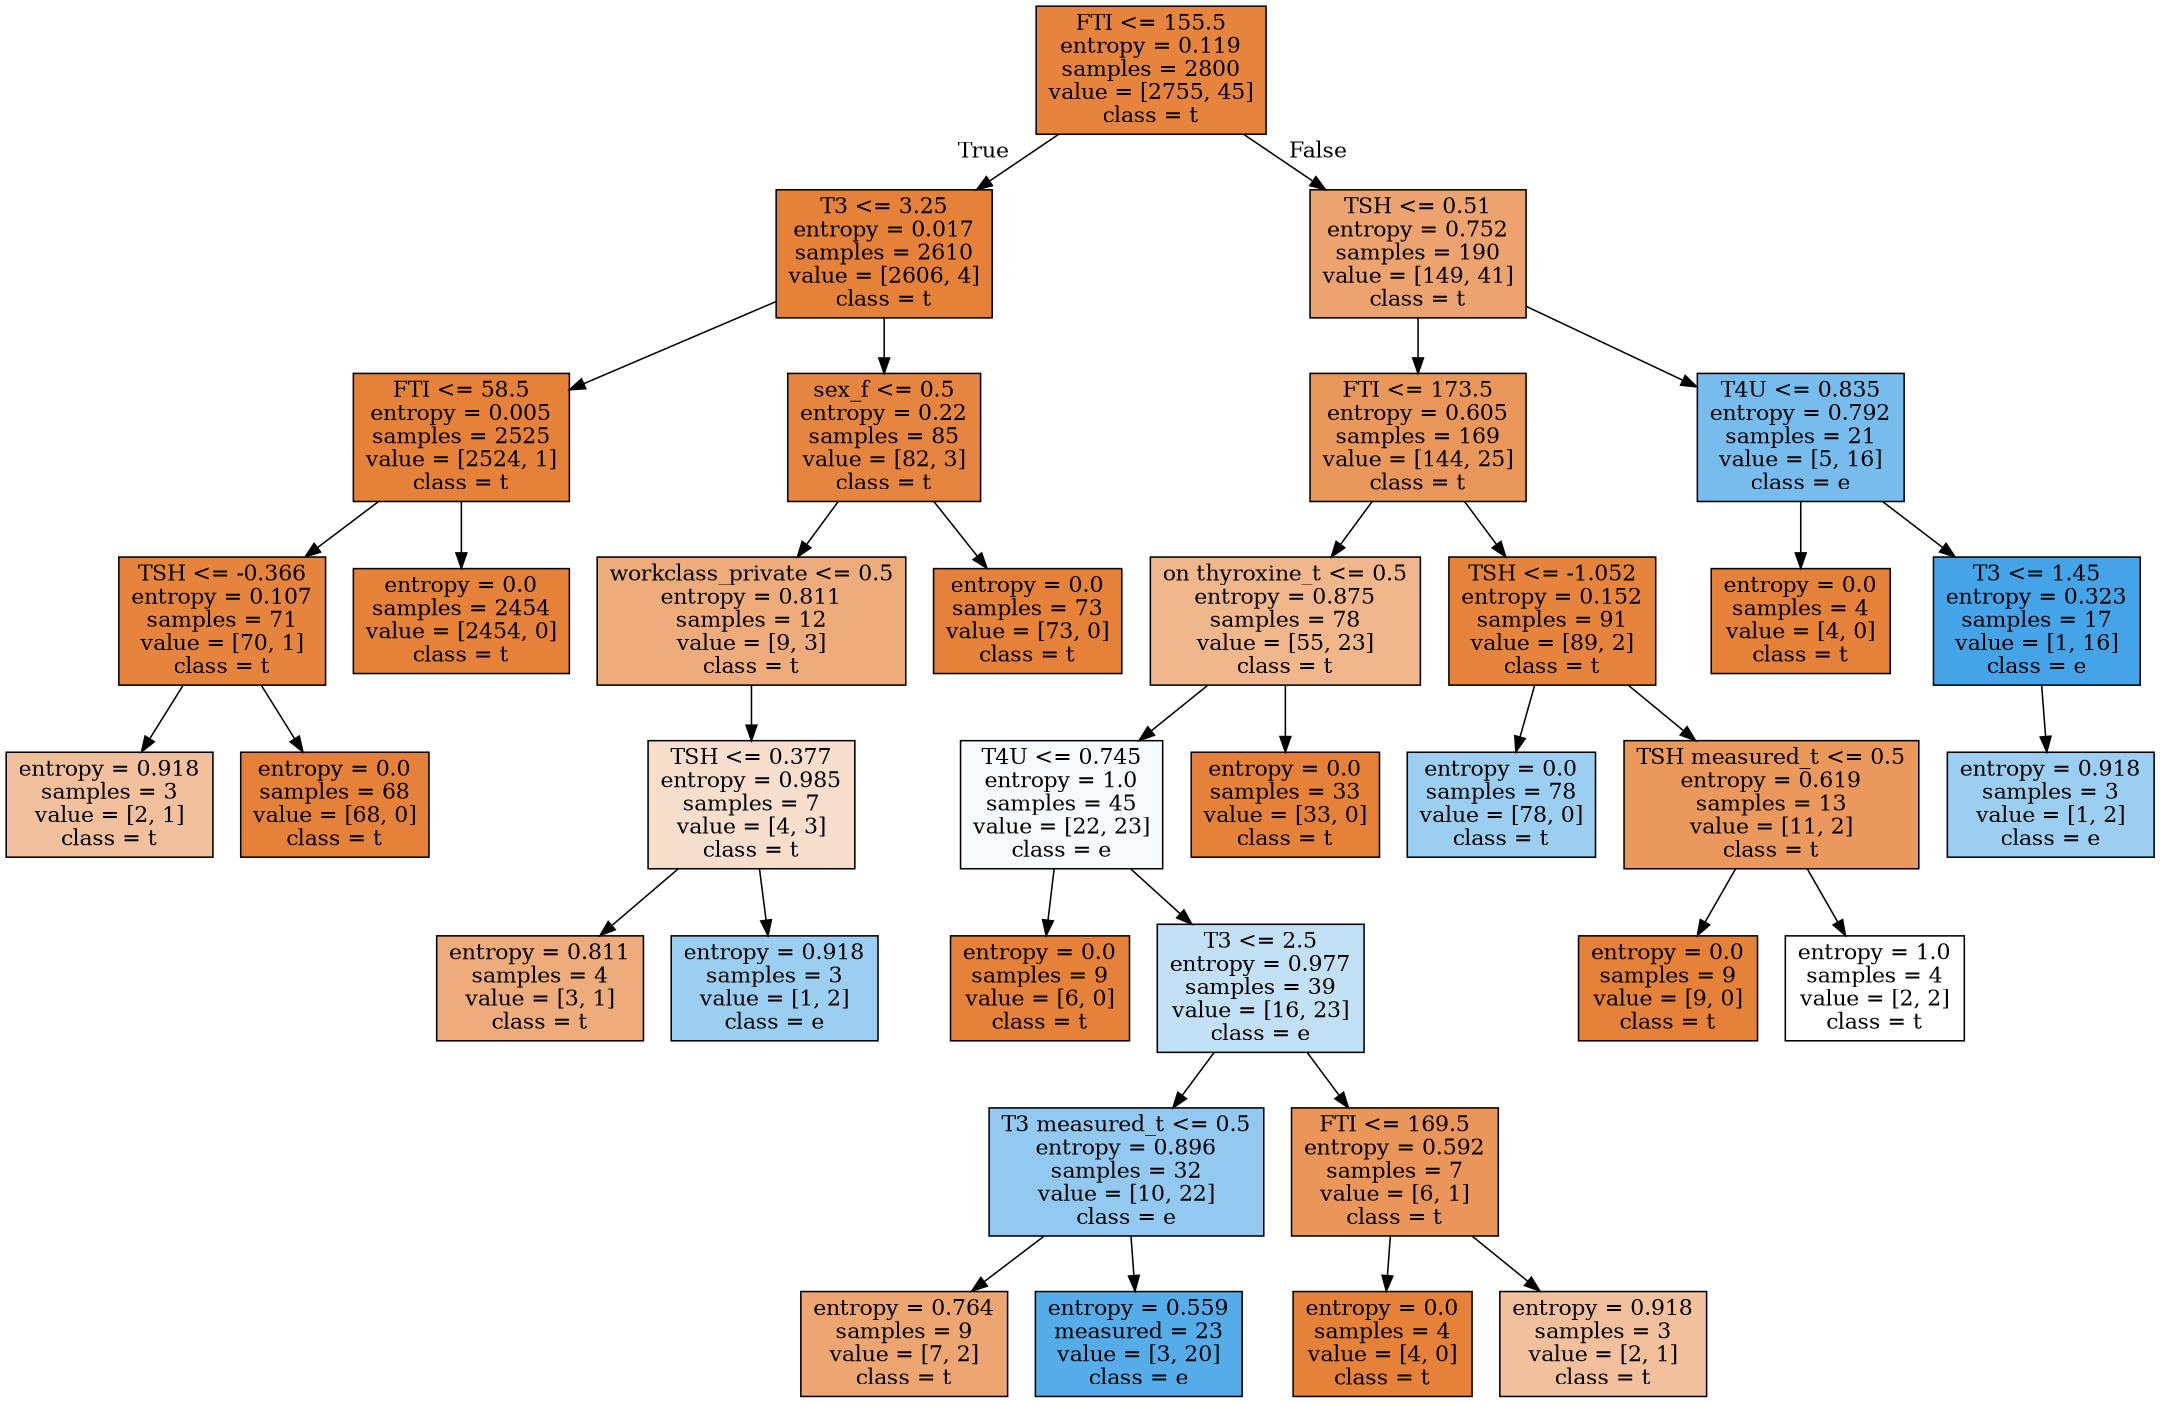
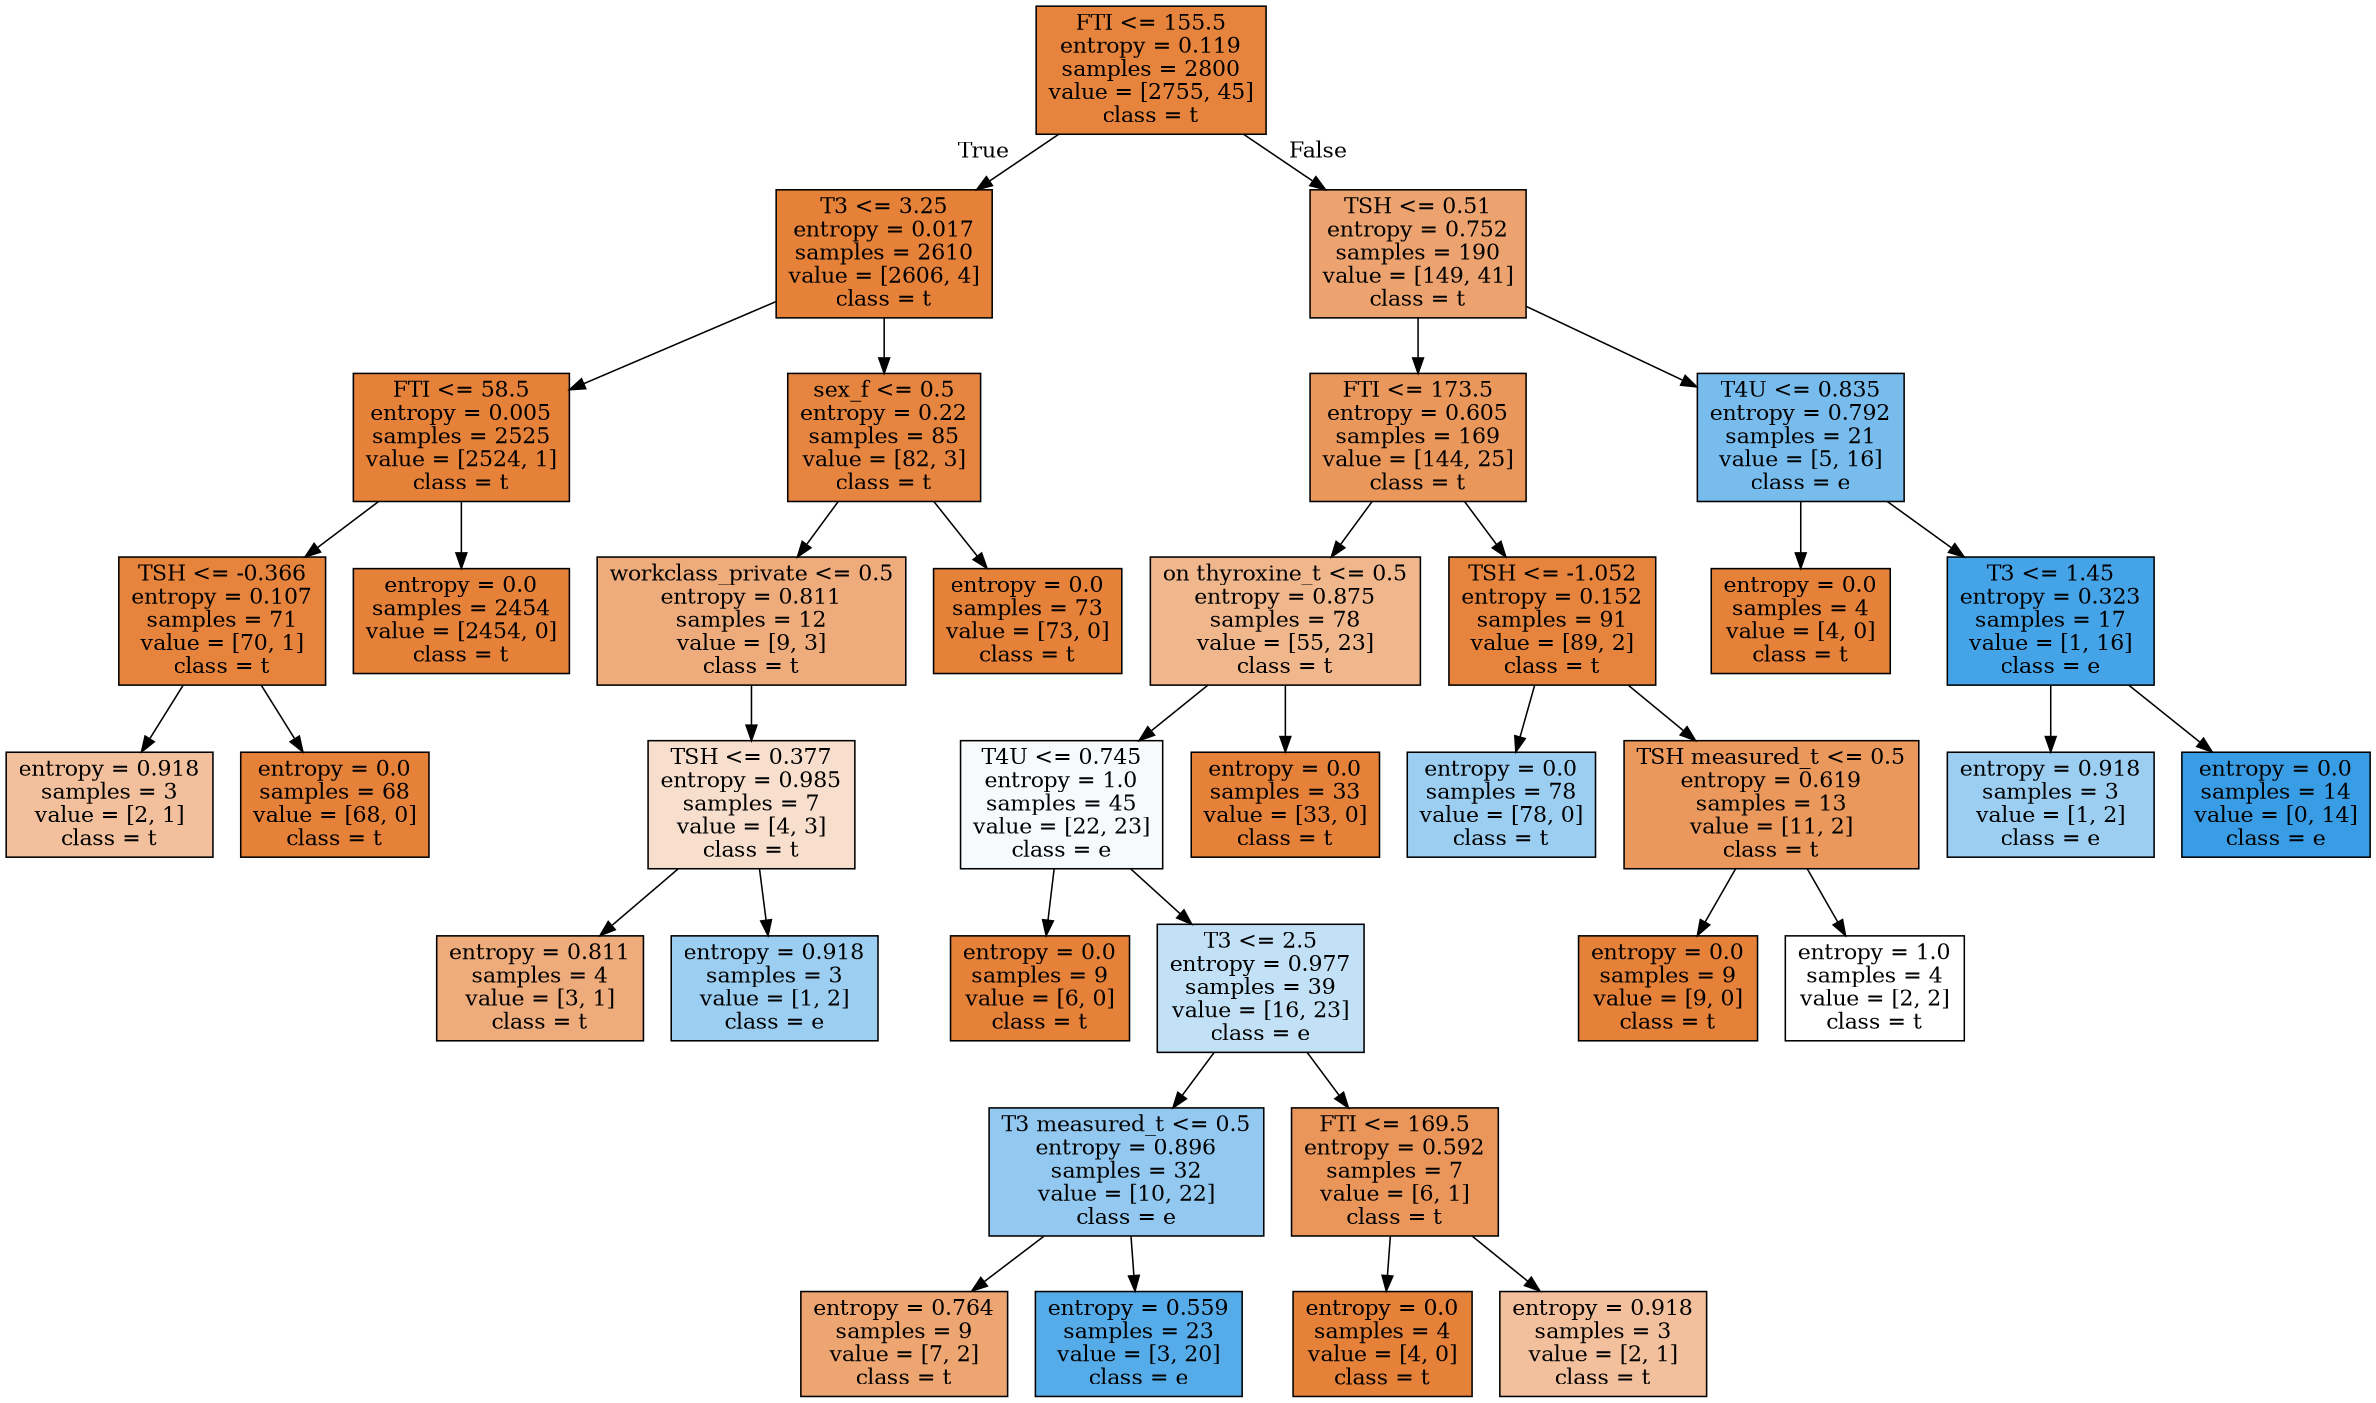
node "entropy = 0.0 samples = 14 value = [0, 14] class = e": added
node "entropy = 0.559 measured = 23 value = [3, 20] class = e": label "entropy = 0.559 measured = 23 value = [3, 20] class = e" -> "entropy = 0.559 samples = 23 value = [3, 20] class = e"
